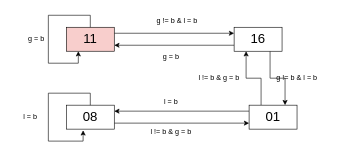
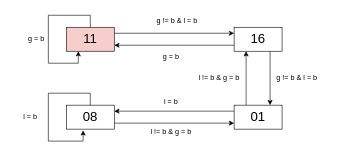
node "01": moved (273, 117) -> (258, 117)
